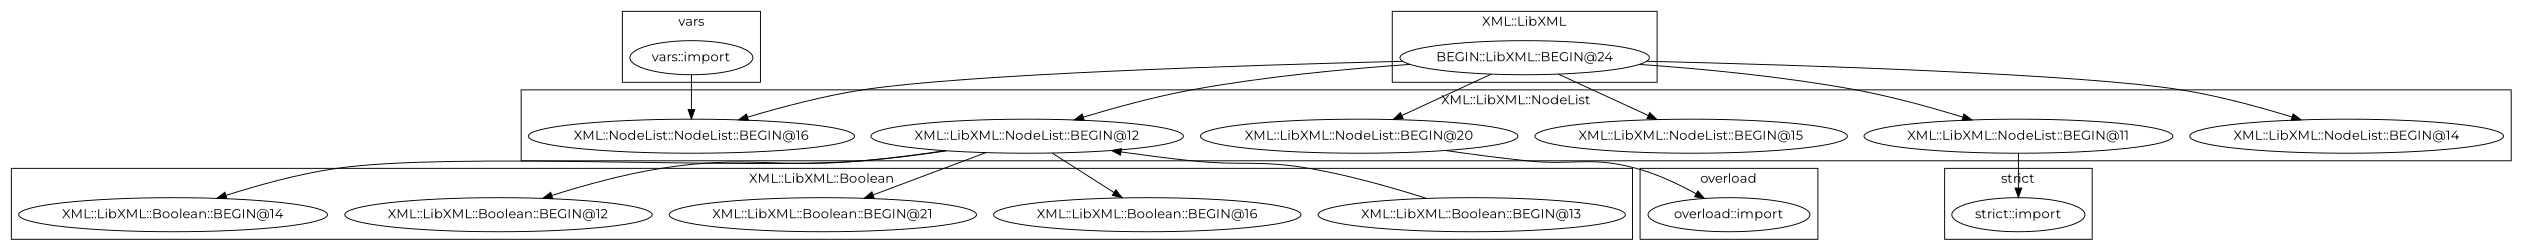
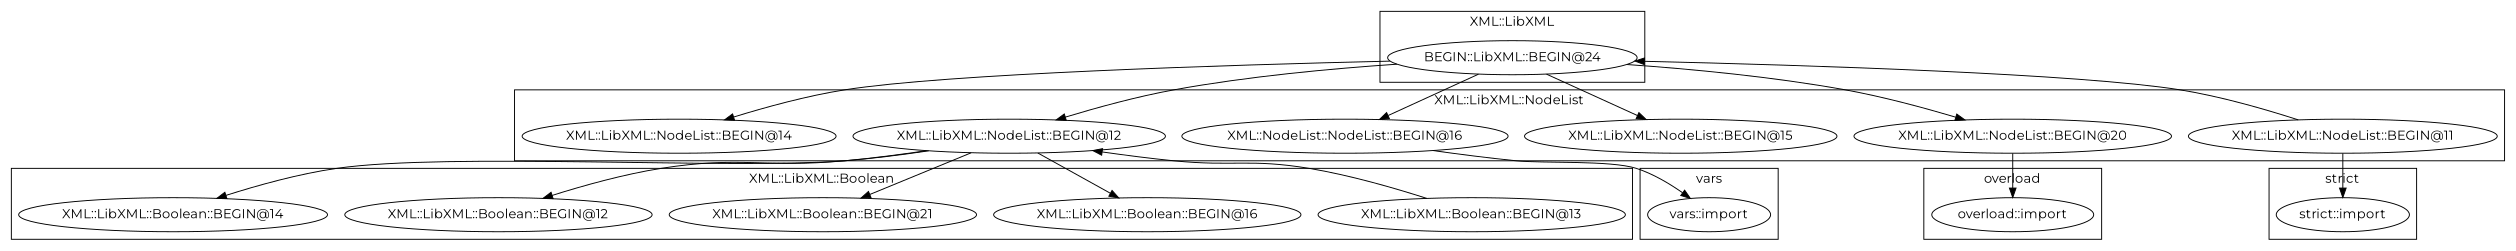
edge "BEGIN::LibXML::BEGIN@24" -> "XML::LibXML::NodeList::BEGIN@11": reversed
edge "vars::import" -> "XML::NodeList::NodeList::BEGIN@16": reversed
